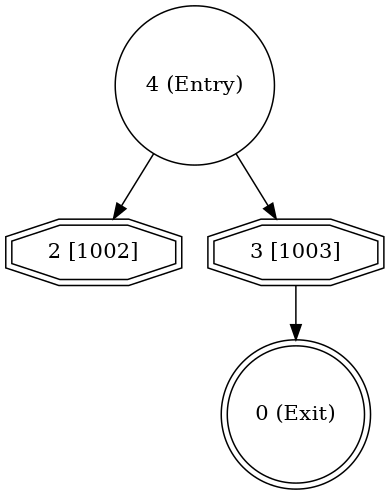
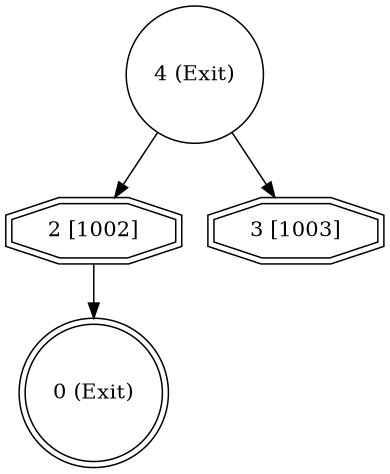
node "4 (Entry)": label "4 (Entry)" -> "4 (Exit)"
edge "3 [1003]" -> "0 (Exit)": now "2 [1002]" -> "0 (Exit)"
